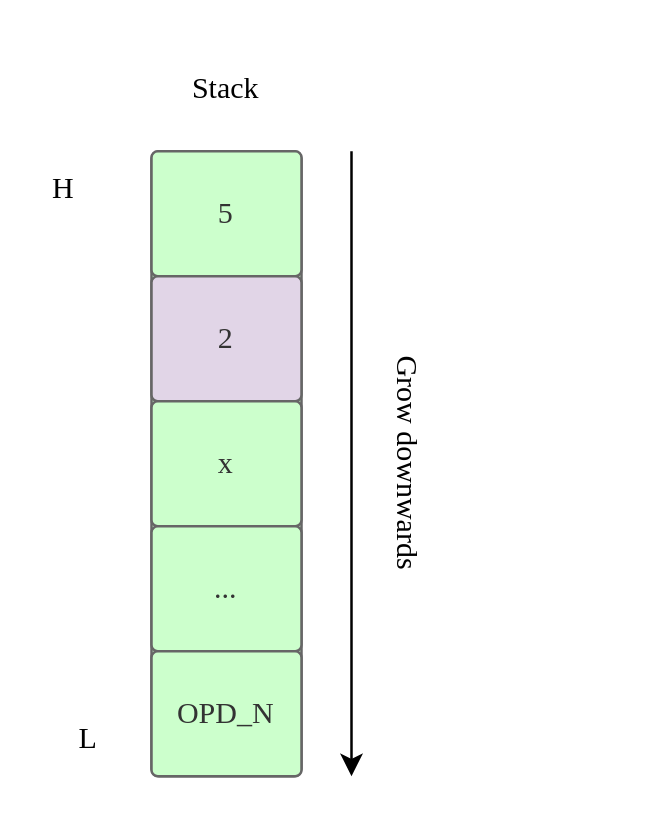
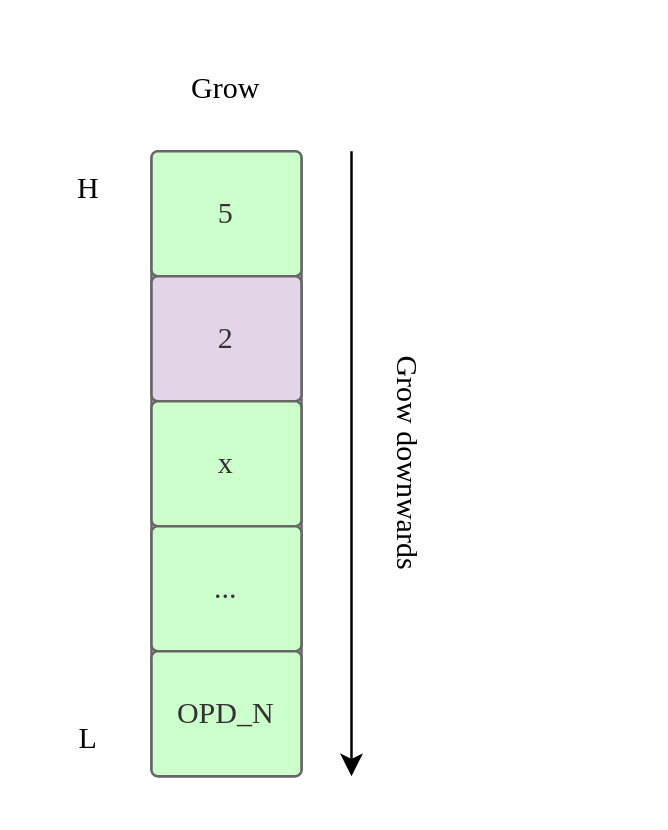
node "Stack": label "Stack" -> "Grow"
node "H": moved (64, 189) -> (89, 189)
